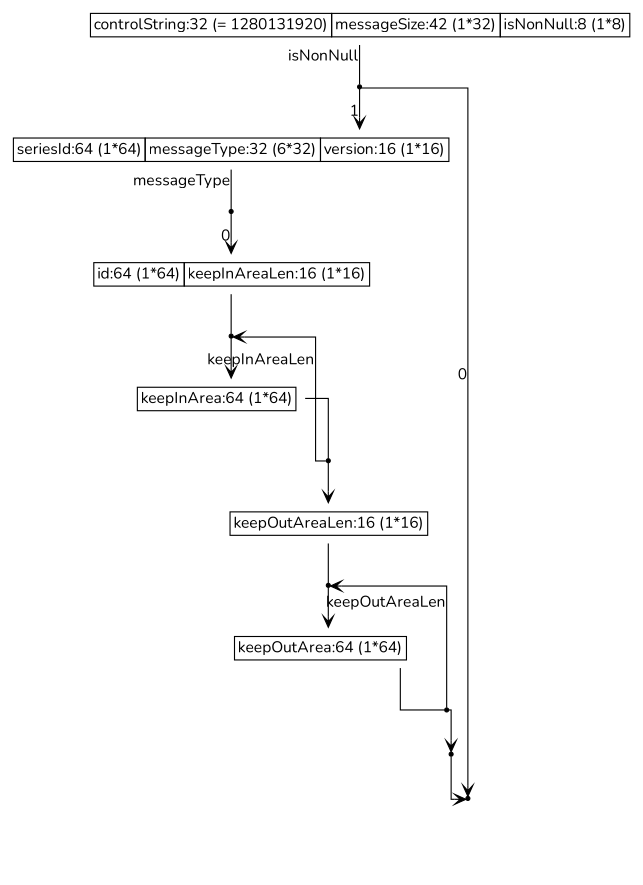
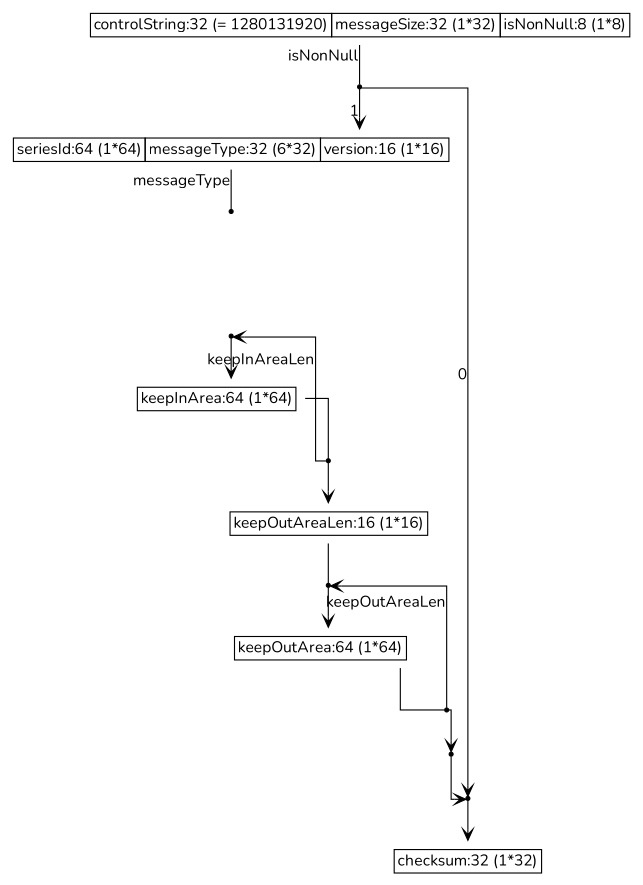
node "controlString:32 (= 1280131920)": text "messageSize:42 (1*32)" -> "messageSize:32 (1*32)"
node "id:64 (1*64)": removed
node "checksum:32 (1*32)": added
